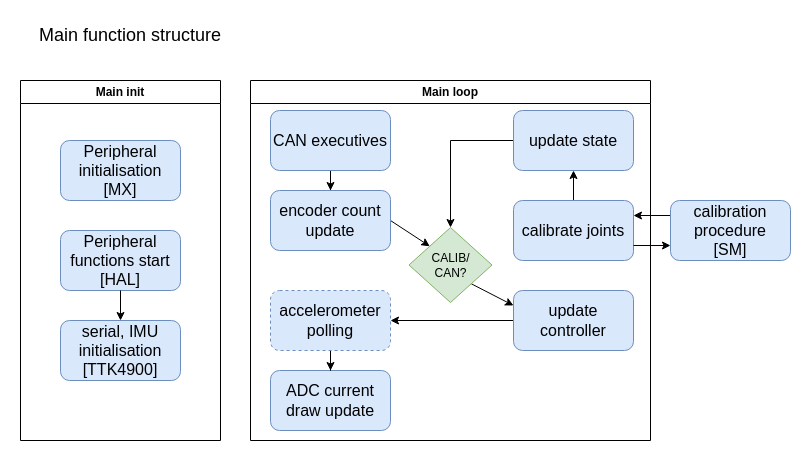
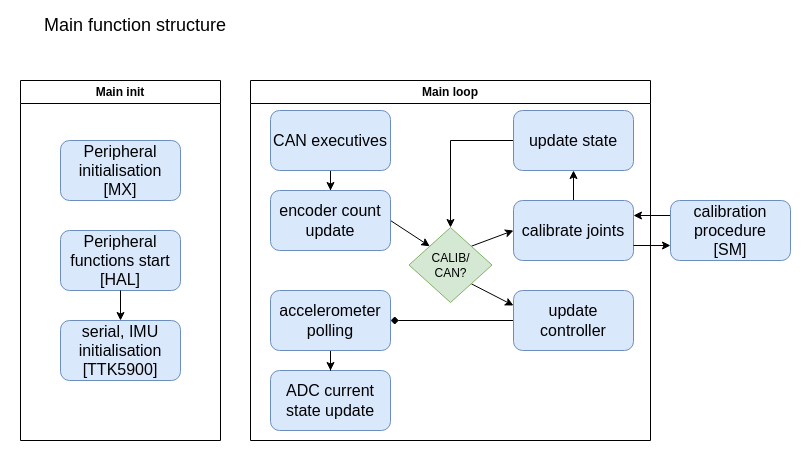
node "Main function structure": moved (131, 36) -> (136, 26)
edge "CALIB/ CAN?" -> "calibrate joints": added
node "accelerometer polling": style dashed -> solid
edge "update controller" -> "accelerometer polling": arrowhead classic -> diamond
node "serial, IMU initialisation [TTK4900]": label "serial, IMU initialisation [TTK4900]" -> "serial, IMU initialisation [TTK5900]"
node "ADC current draw update": label "ADC current draw update" -> "ADC current state update"
